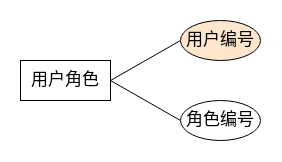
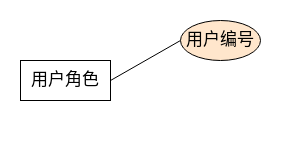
edge "用户角色" -- "角色编号": removed
node "角色编号": removed
